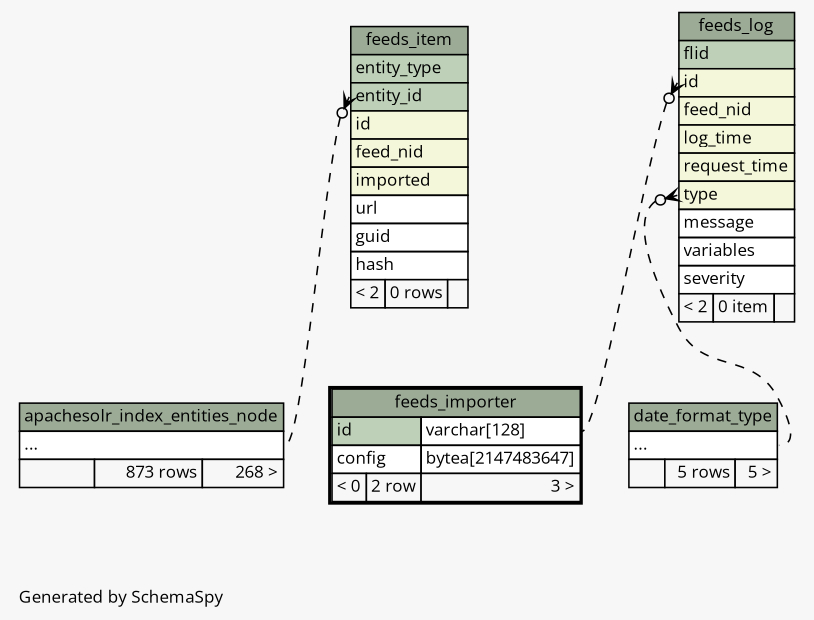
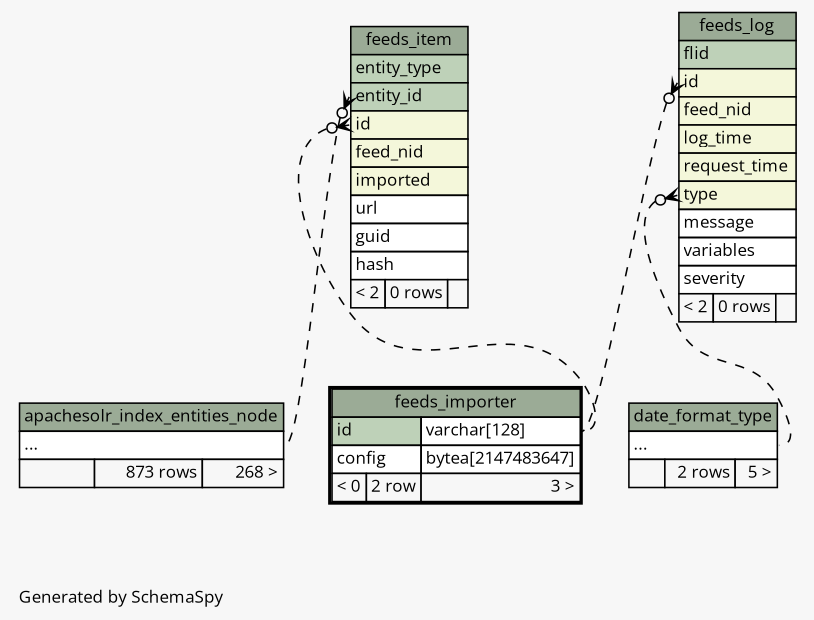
node "feeds_log": text "0 item" -> "0 rows"
edge "feeds_importer" -> "feeds_item": added
node "date_format_type": text "5 rows" -> "2 rows"
